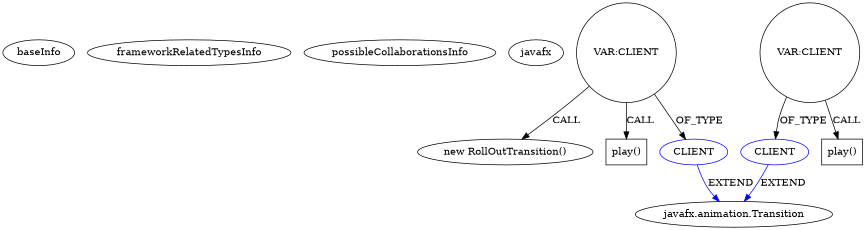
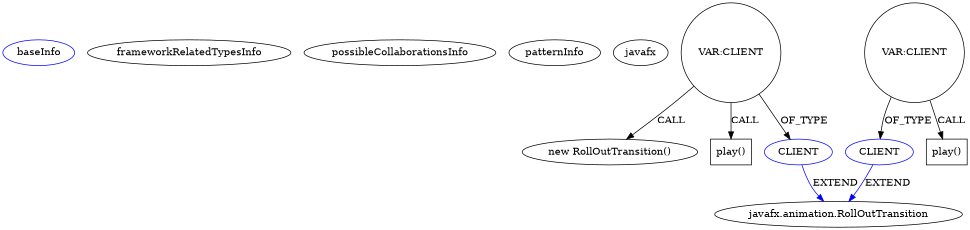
node "baseInfo": color black -> blue
node "patternInfo": added
node "javafx.animation.Transition": label "javafx.animation.Transition" -> "javafx.animation.RollOutTransition"
